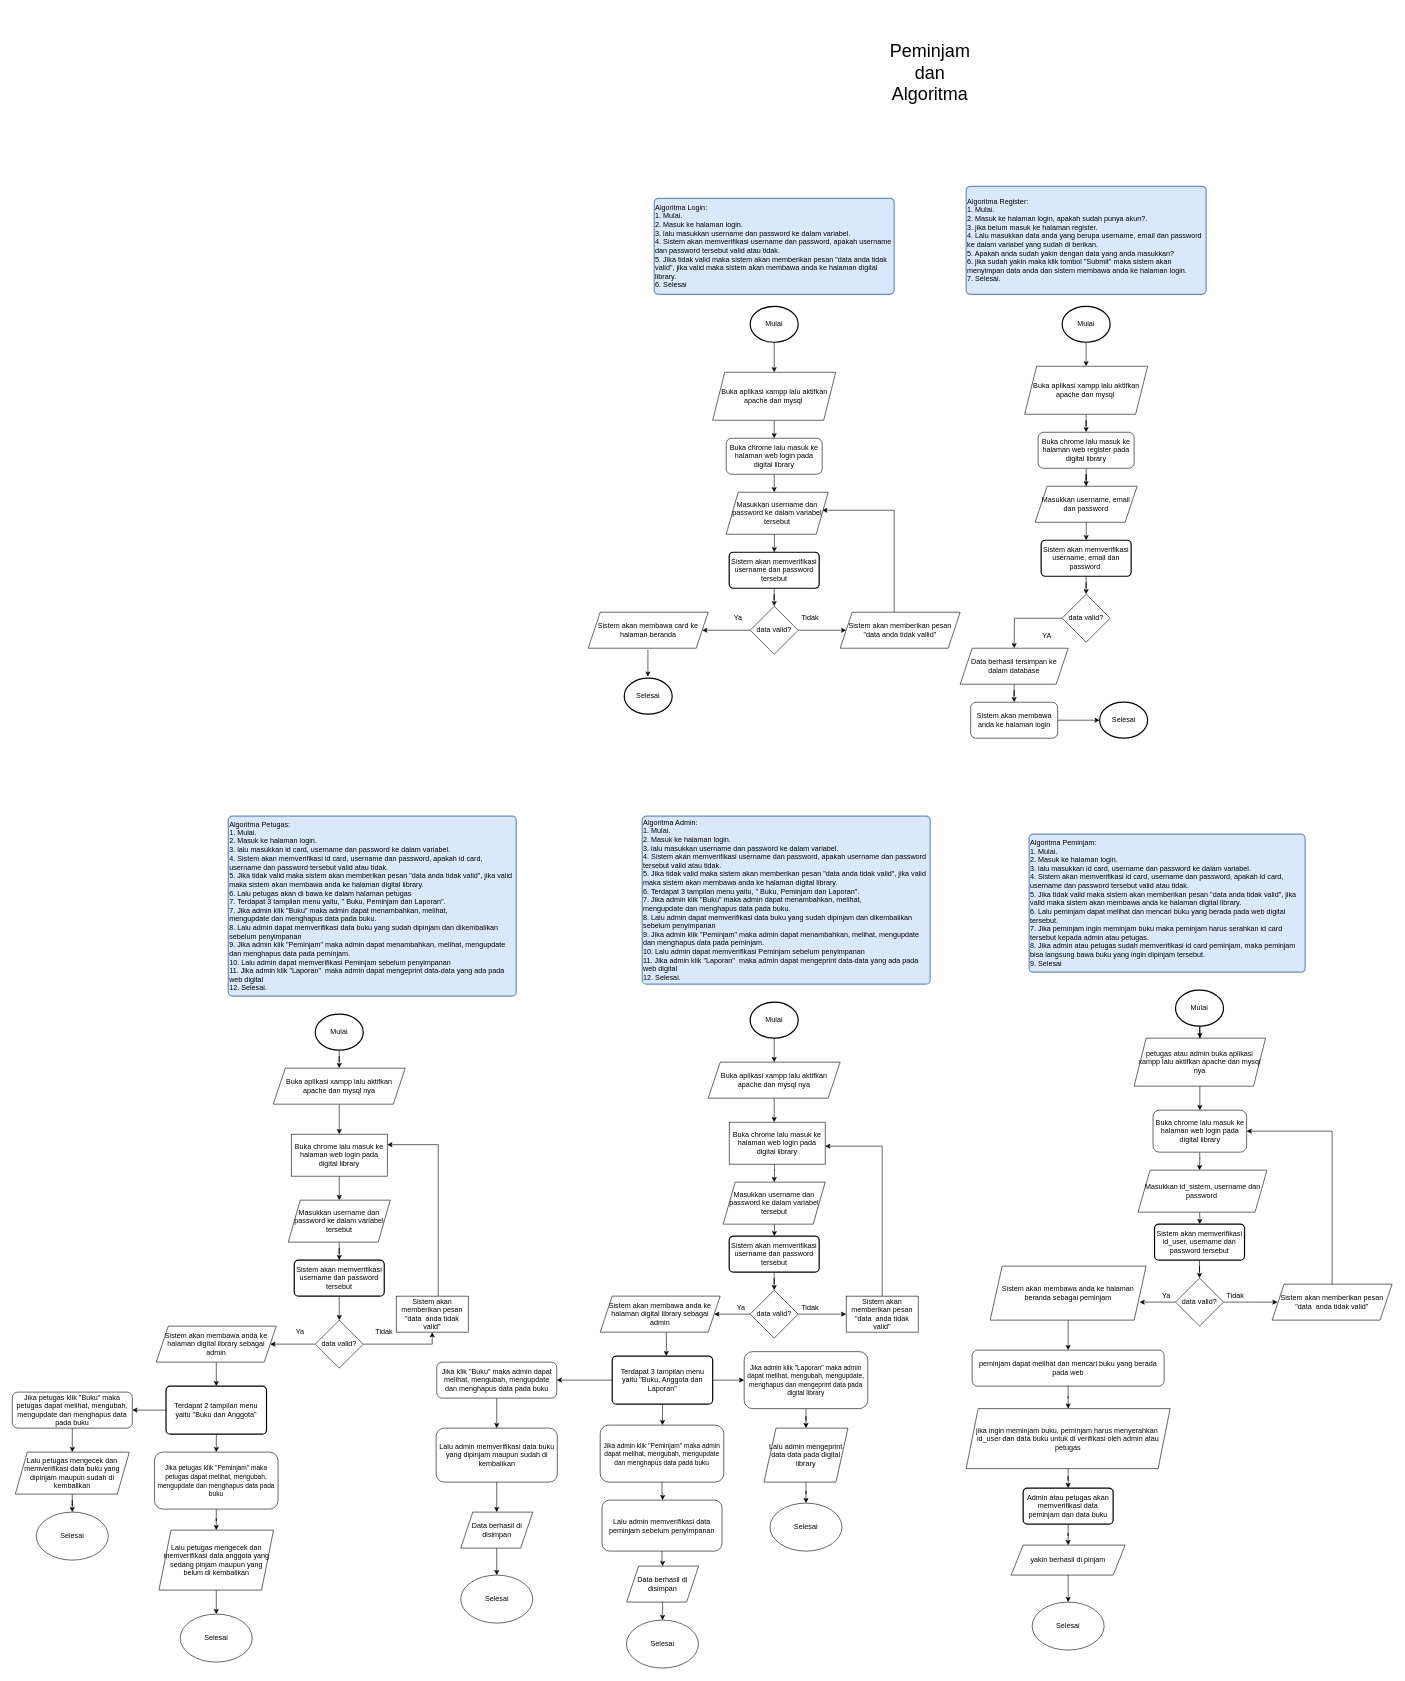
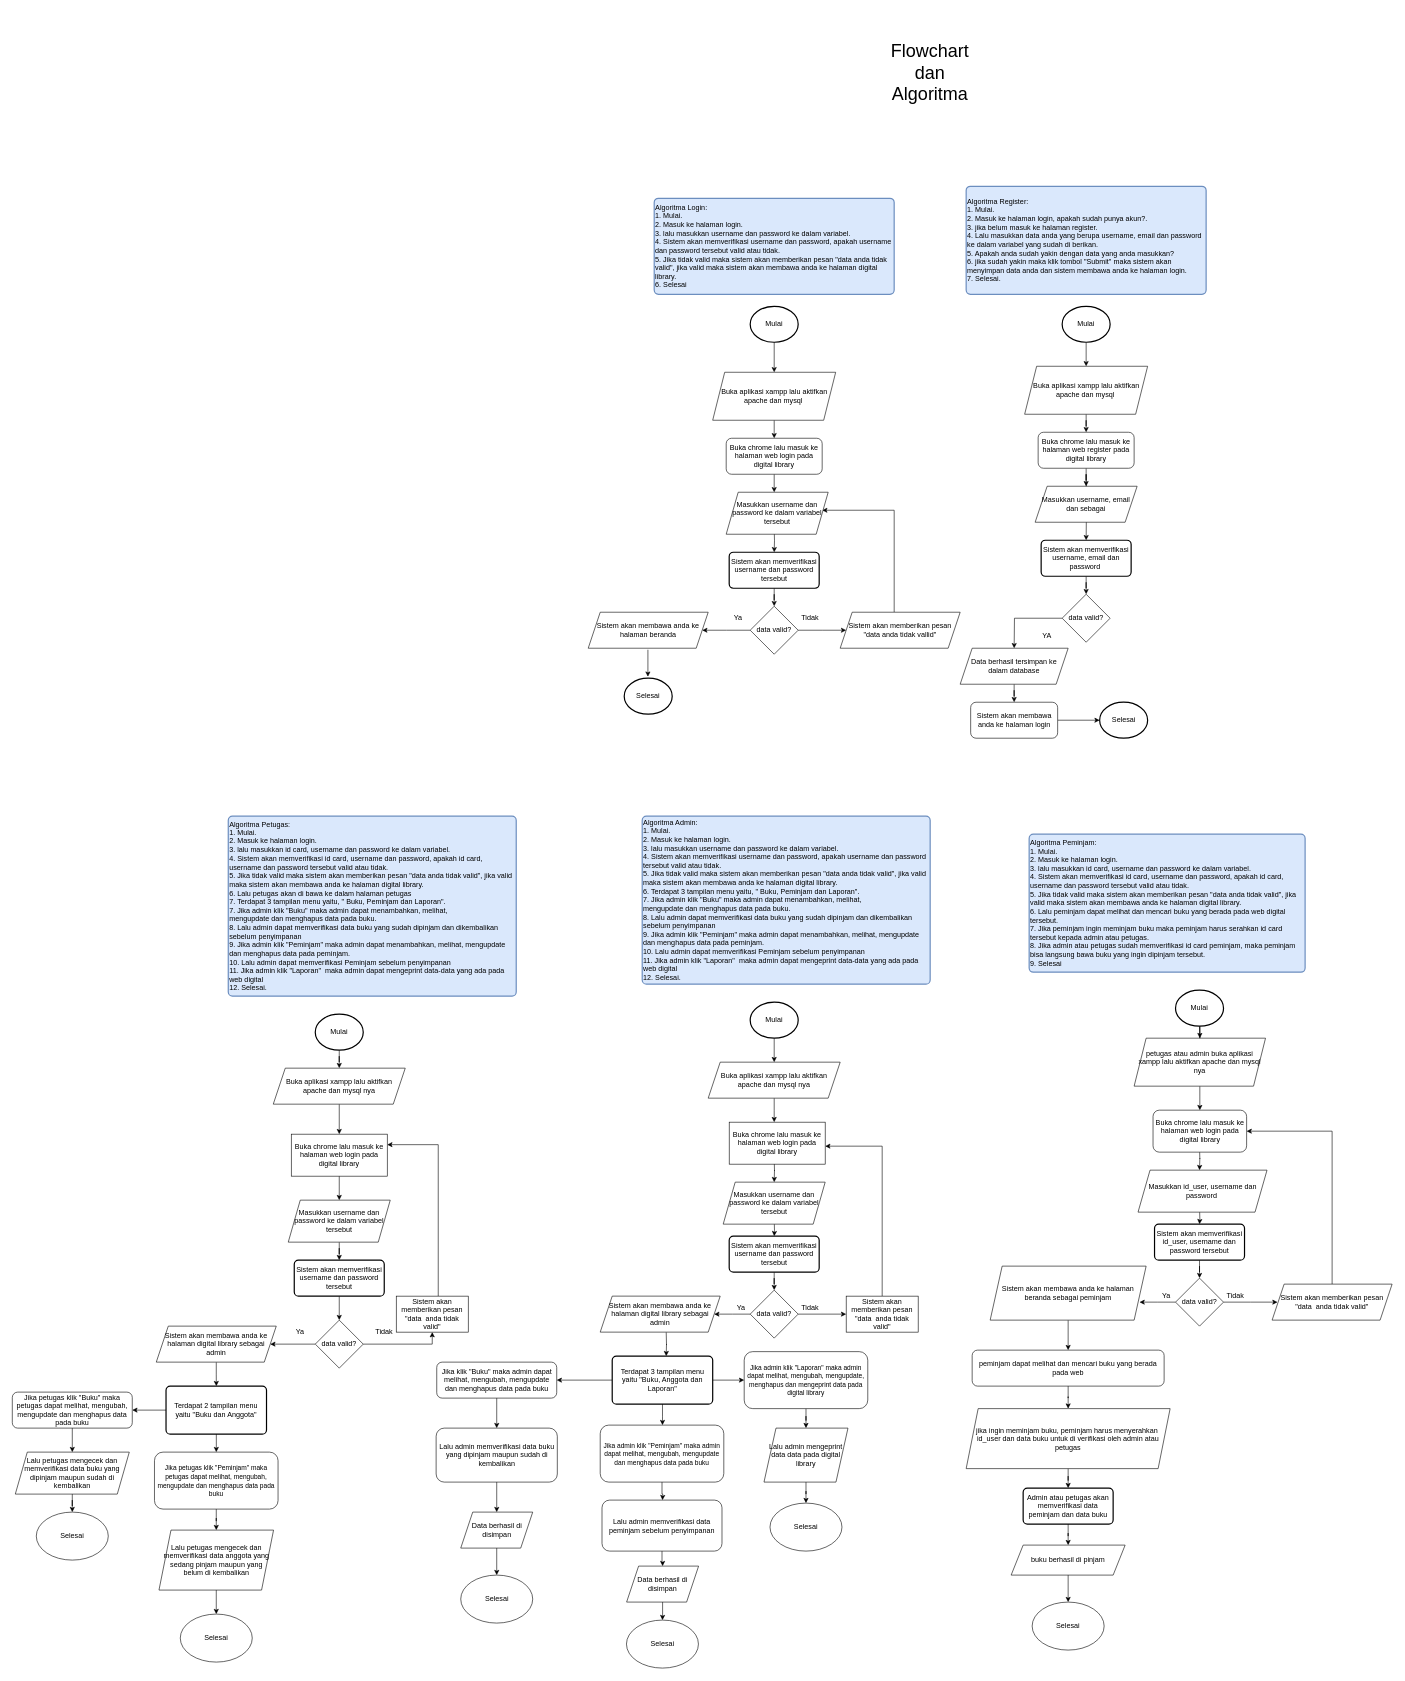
node "Peminjam dan Algoritma": label "Peminjam dan Algoritma" -> "Flowchart dan Algoritma"
node "Masukkan username, email dan password": label "Masukkan username, email dan password" -> "Masukkan username, email dan sebagai"
node "Sistem akan membawa card ke halaman beranda": label "Sistem akan membawa card ke halaman beranda" -> "Sistem akan membawa anda ke halaman beranda"
node "Masukkan id_sistem, username dan password": label "Masukkan id_sistem, username dan password" -> "Masukkan id_user, username dan password"
node "yakin berhasil di pinjam": label "yakin berhasil di pinjam" -> "buku berhasil di pinjam"
